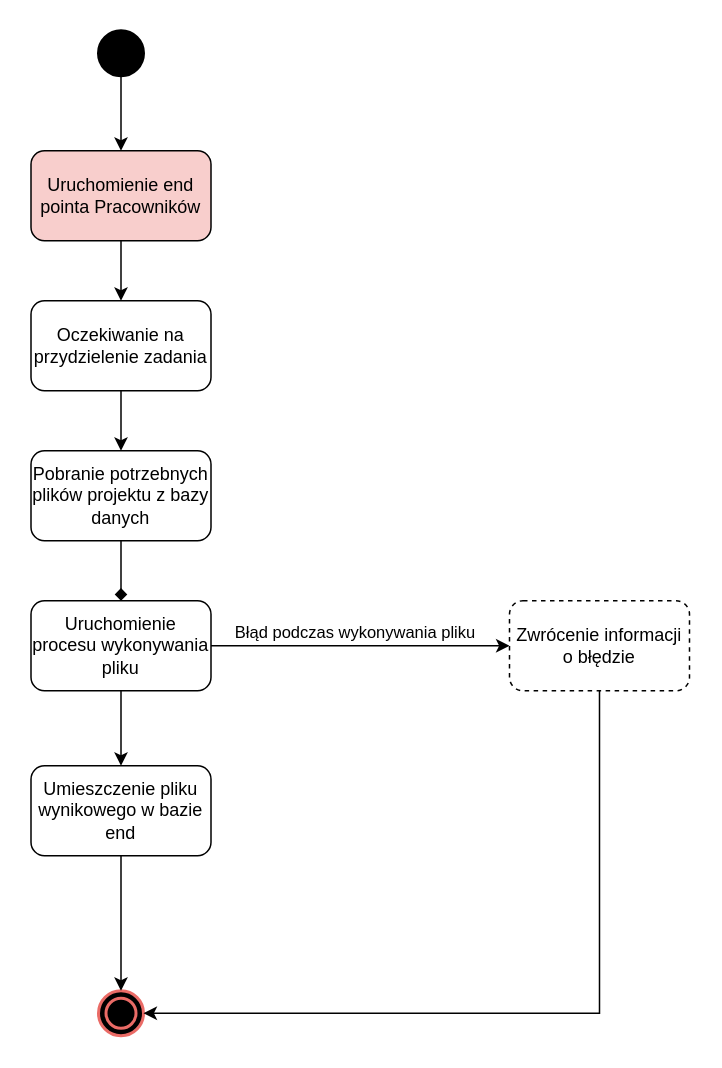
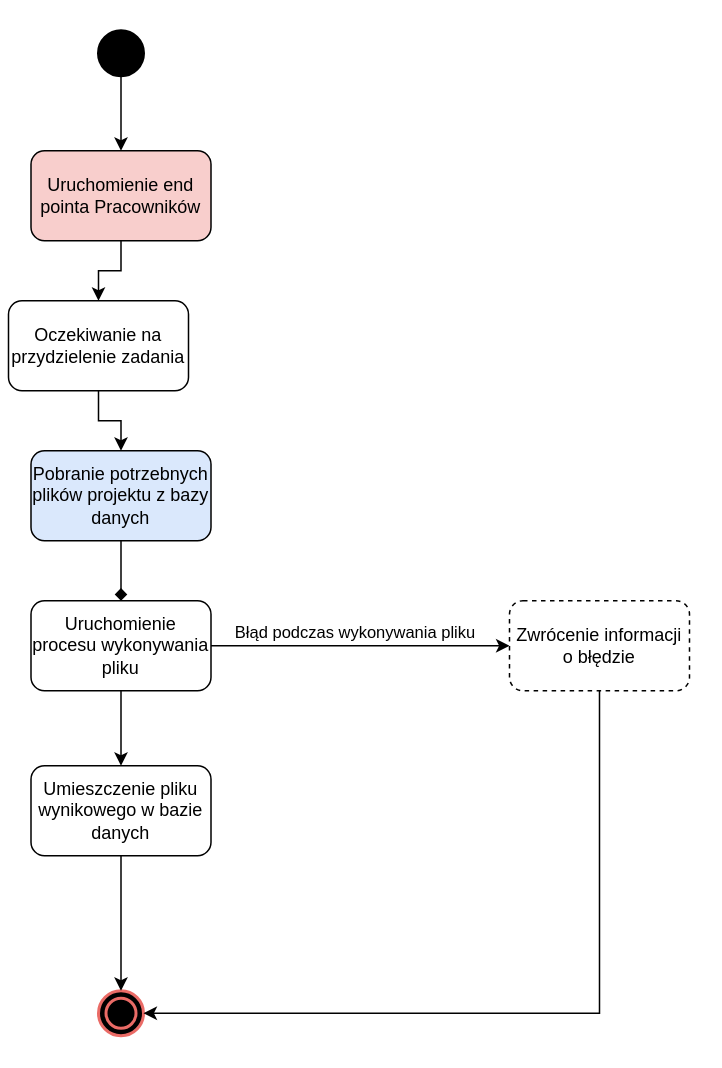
node "Oczekiwanie na przydzielenie zadania": moved (121, 346) -> (98, 346)
node "Pobranie potrzebnych plików projektu z bazy danych": fillcolor #ffffff -> #dae8fc
node "Umieszczenie pliku wynikowego w bazie end": label "Umieszczenie pliku wynikowego w bazie end" -> "Umieszczenie pliku wynikowego w bazie danych"
